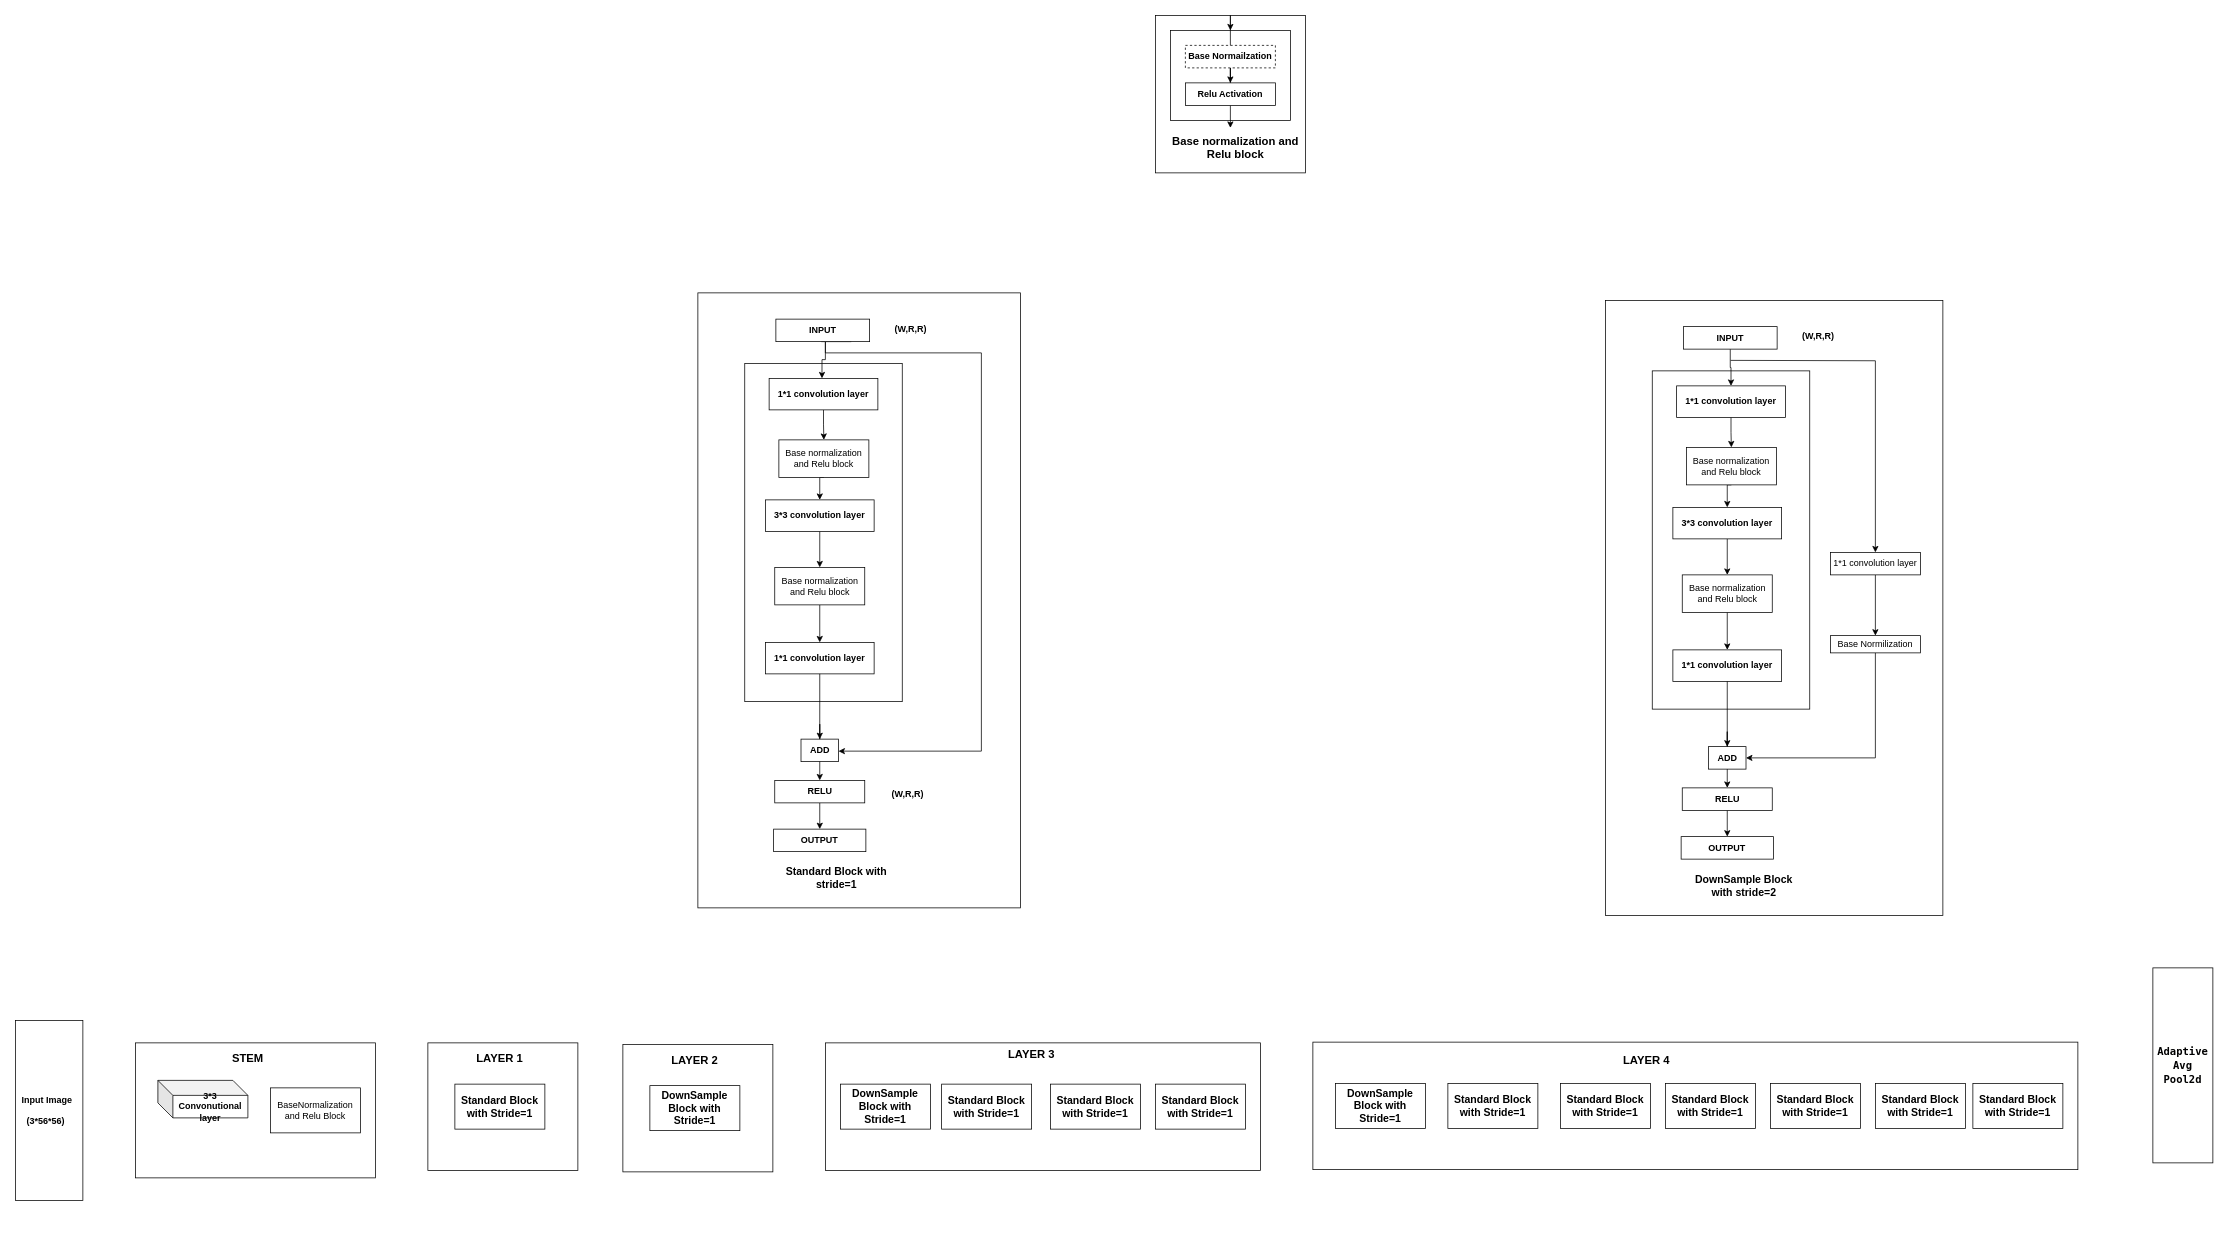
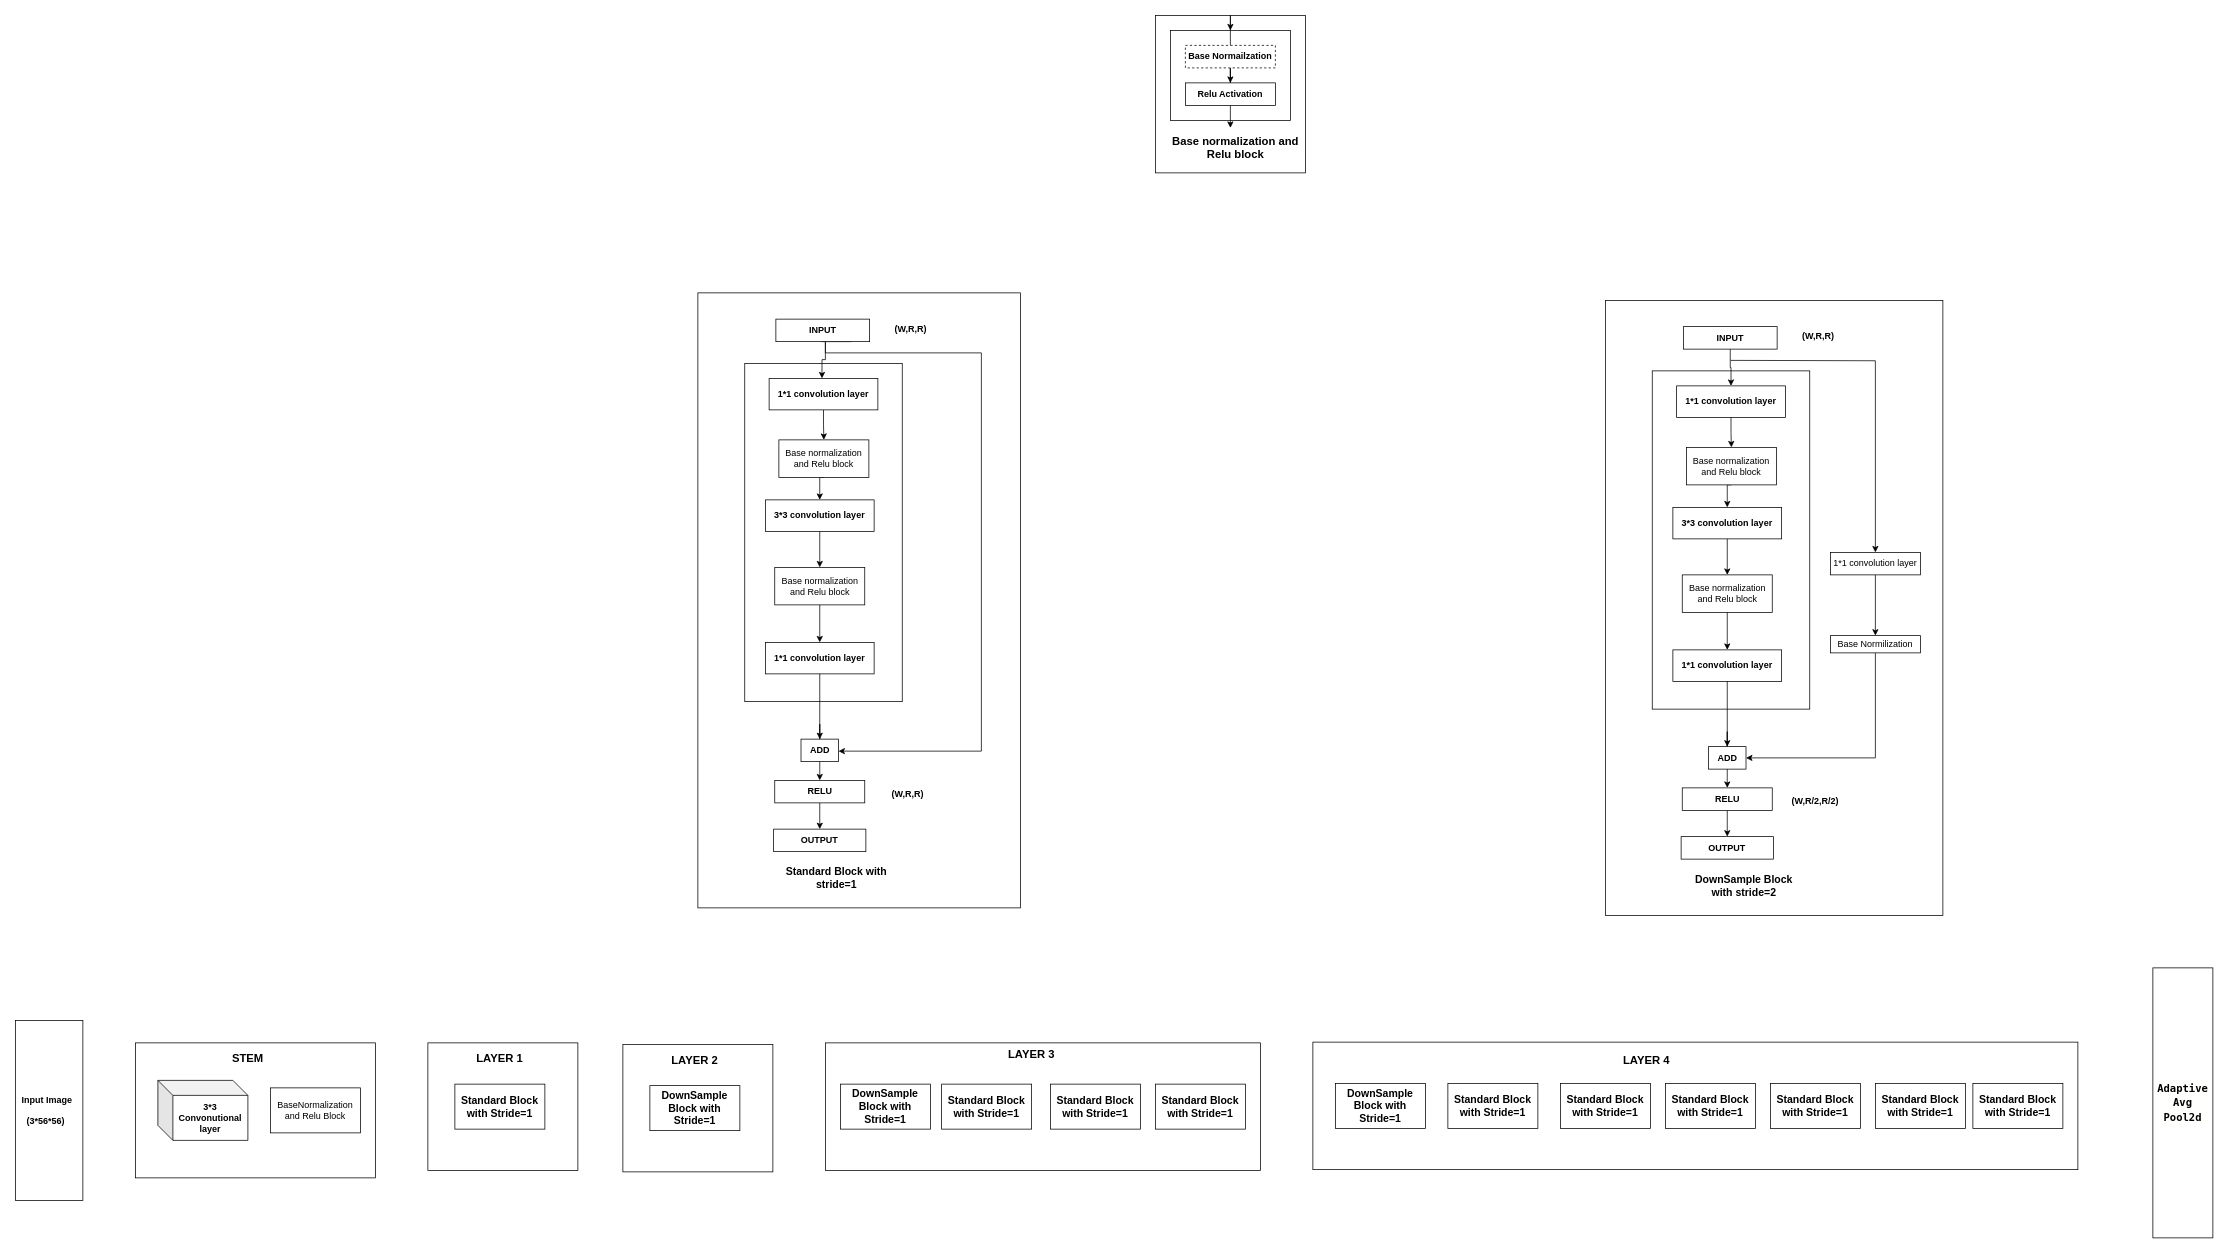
node "(W,R/2,R/2)": added
node "Adaptive Avg Pool2d": size 60x195 -> 60x270
node "3*3 Convonutional layer": size 90x38 -> 90x60
